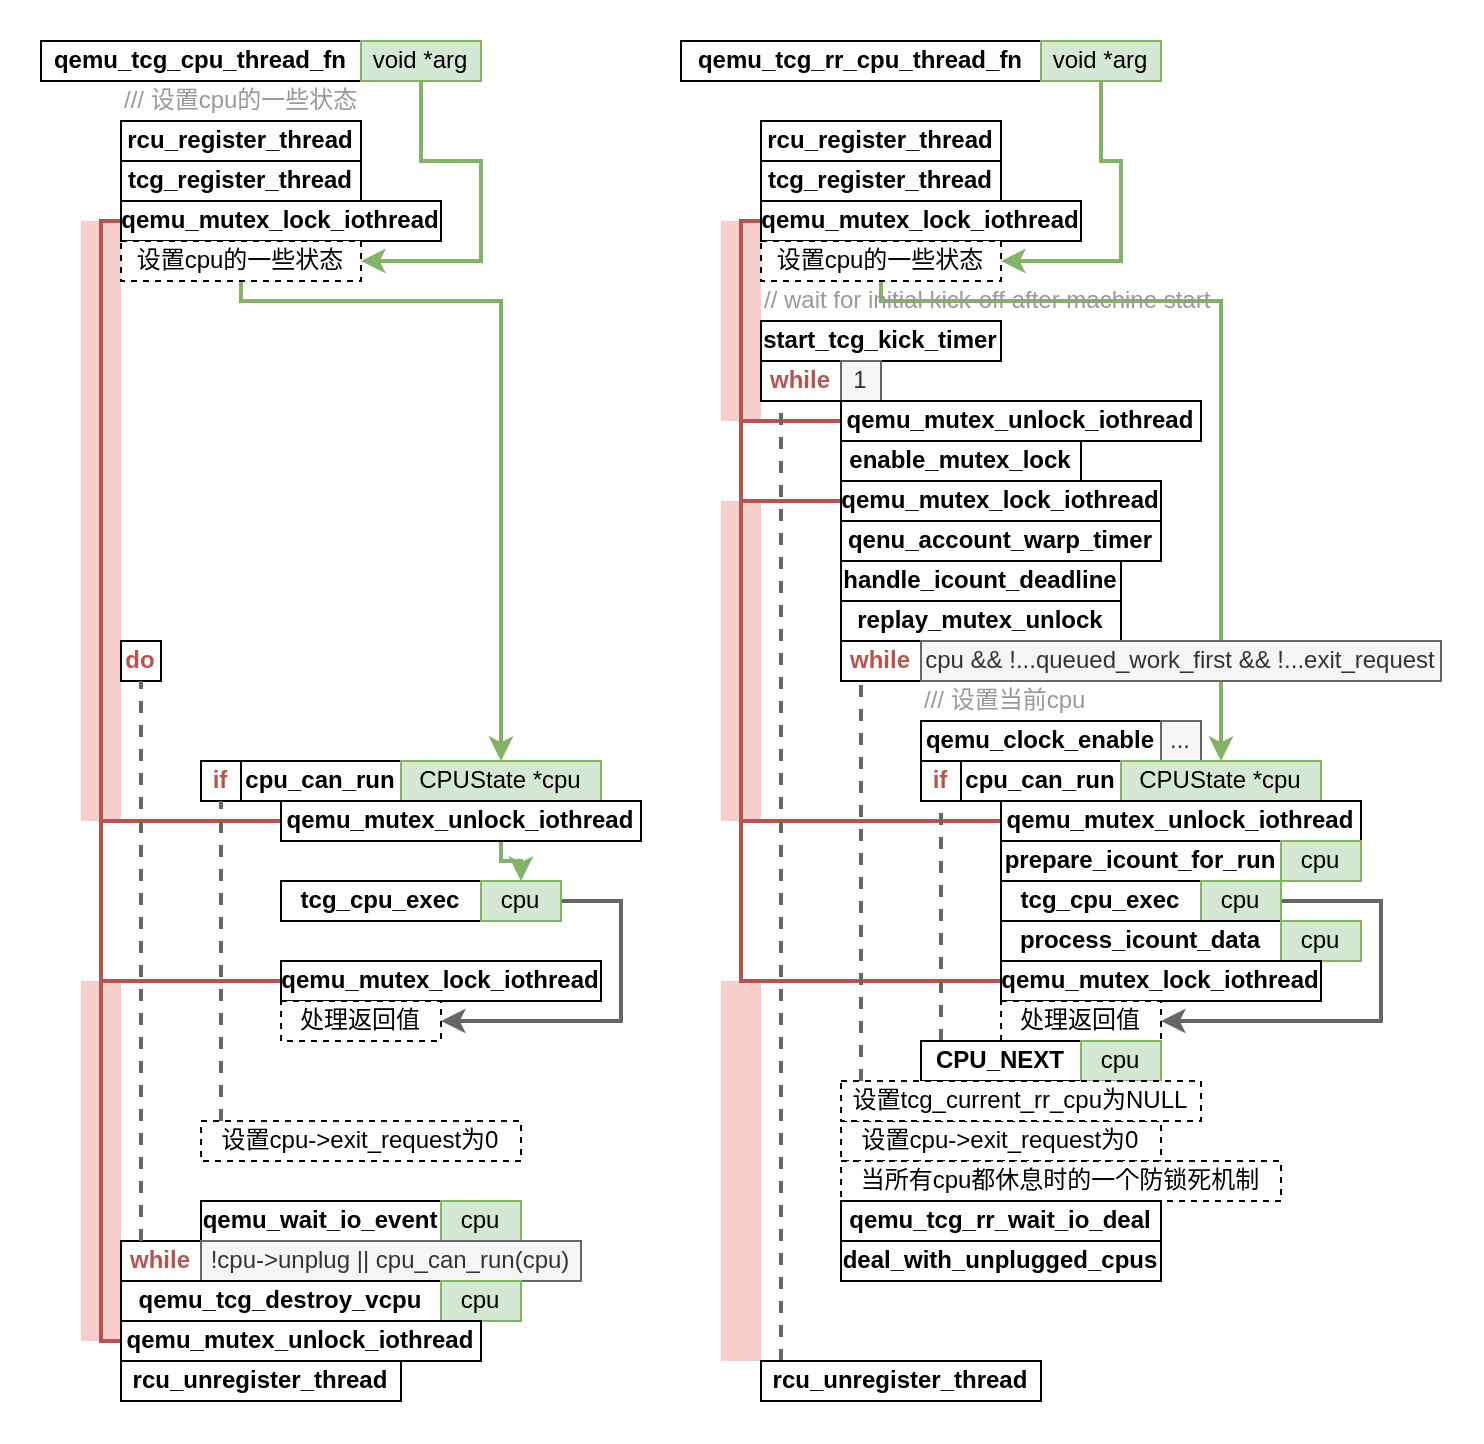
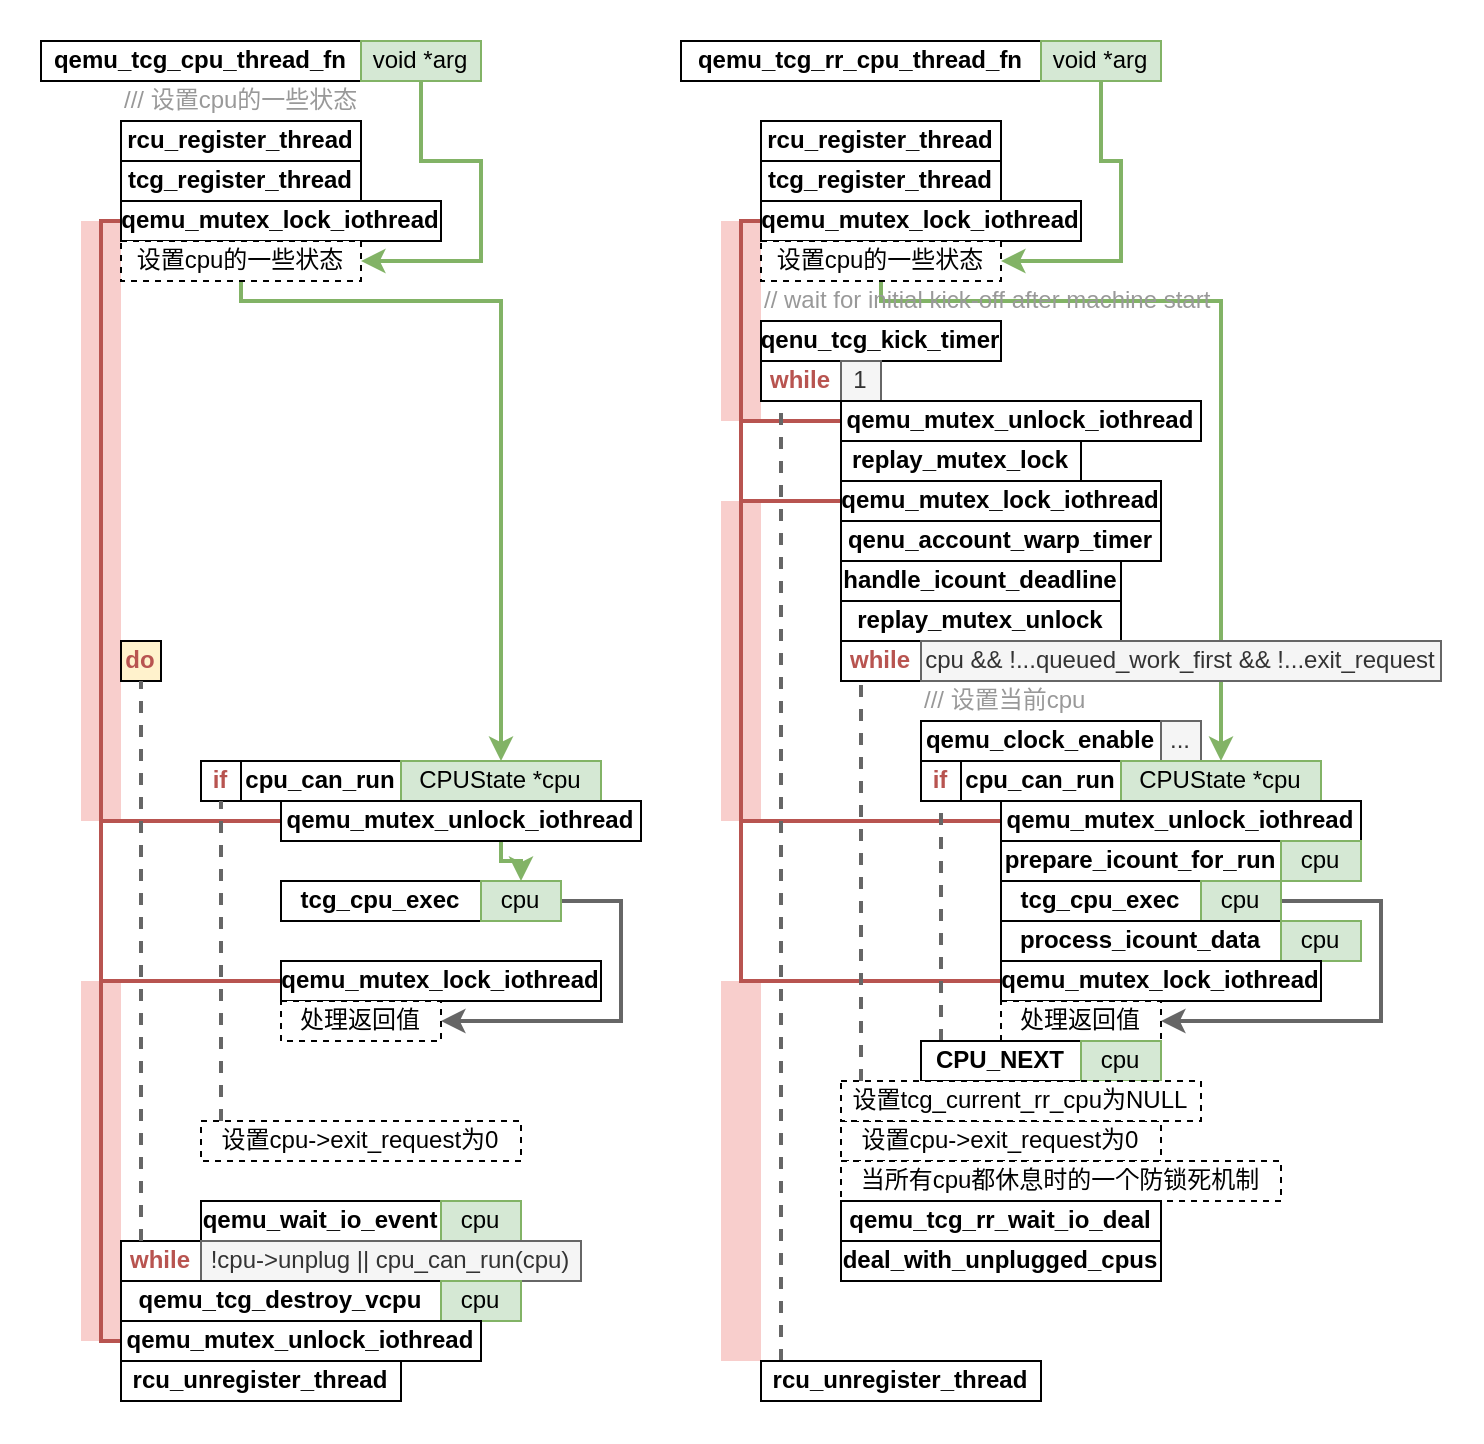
node "start_tcg_kick_timer": label "start_tcg_kick_timer" -> "qenu_tcg_kick_timer"
node "enable_mutex_lock": label "enable_mutex_lock" -> "replay_mutex_lock"
node "do": fillcolor #ffffff -> #fff2cc
